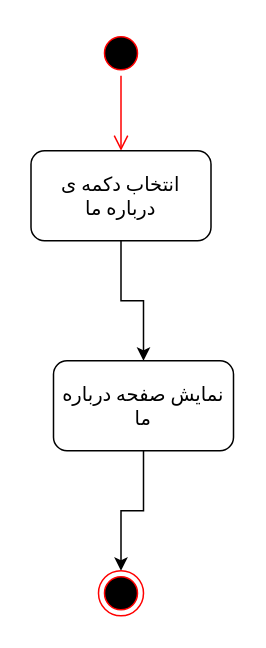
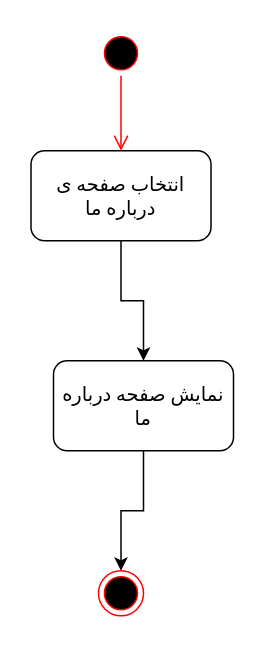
node "انتخاب دکمه ی درباره ما": label "انتخاب دکمه ی درباره ما" -> "انتخاب صفحه ی درباره ما"
